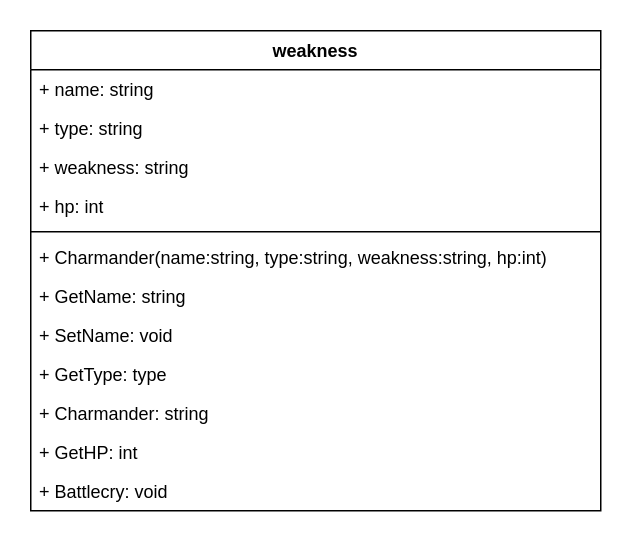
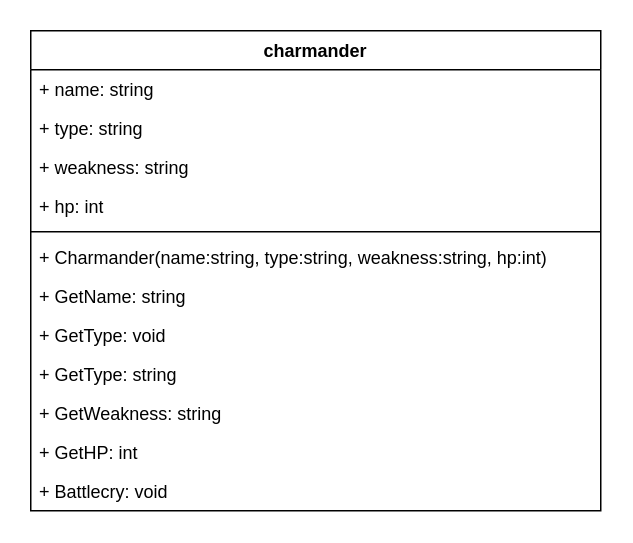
node "weakness": label "weakness" -> "charmander"
node "+ SetName: void": label "+ SetName: void" -> "+ GetType: void"
node "+ GetType: type": label "+ GetType: type" -> "+ GetType: string"
node "+ Charmander: string": label "+ Charmander: string" -> "+ GetWeakness: string"
